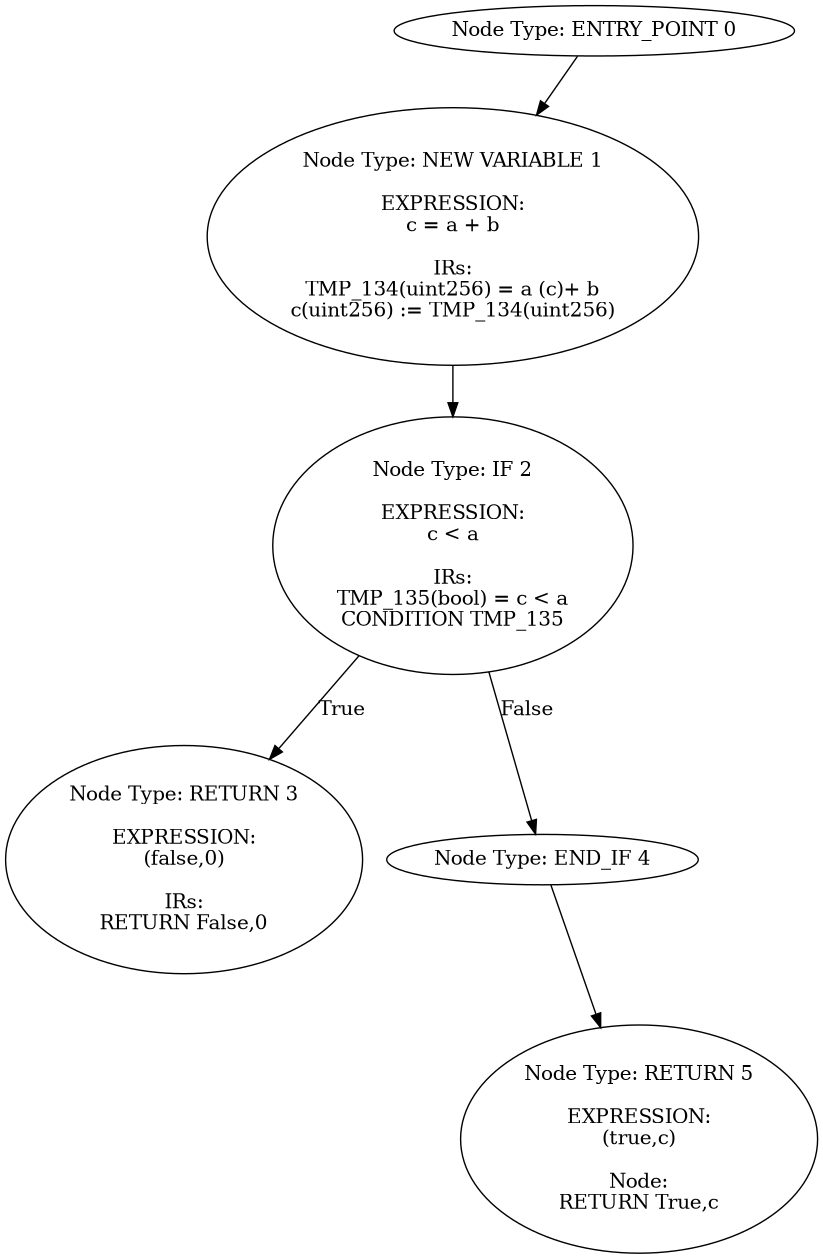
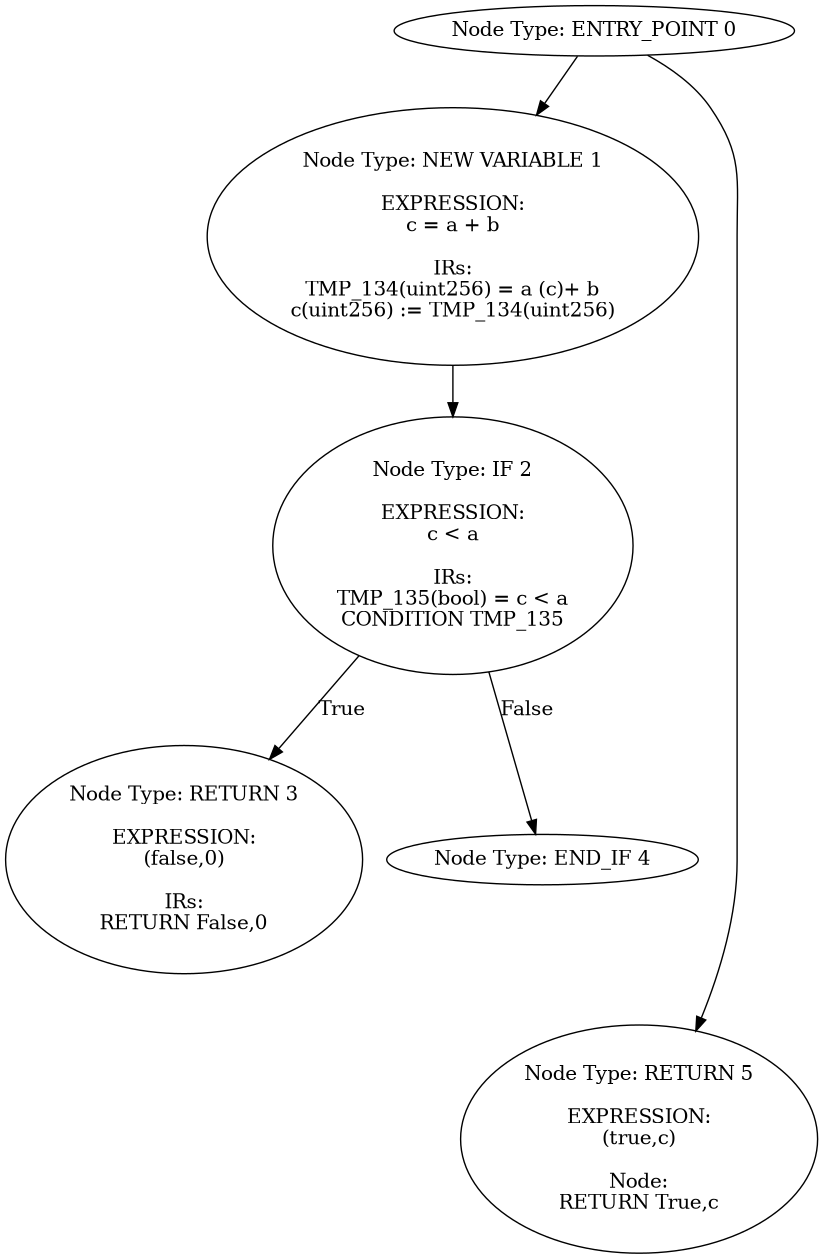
edge "Node Type: END_IF 4" -> "Node Type: RETURN 5 EXPRESSION: (true,c) Node: RETURN True,c": now "Node Type: ENTRY_POINT 0" -> "Node Type: RETURN 5 EXPRESSION: (true,c) Node: RETURN True,c"
